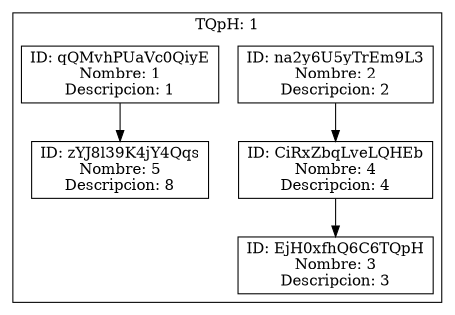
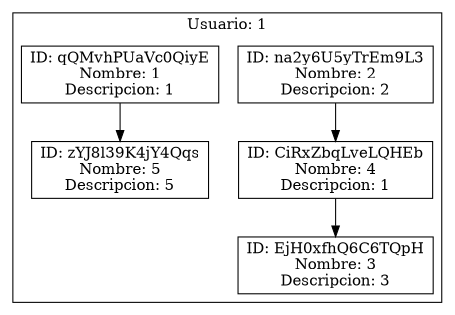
cluster "TQpH: 1": label "TQpH: 1" -> "Usuario: 1"
node "ID: zYJ8l39K4jY4Qqs Nombre: 5 Descripcion: 8": label "ID: zYJ8l39K4jY4Qqs Nombre: 5 Descripcion: 8" -> "ID: zYJ8l39K4jY4Qqs Nombre: 5 Descripcion: 5"
node "ID: CiRxZbqLveLQHEb Nombre: 4 Descripcion: 4": label "ID: CiRxZbqLveLQHEb Nombre: 4 Descripcion: 4" -> "ID: CiRxZbqLveLQHEb Nombre: 4 Descripcion: 1"
